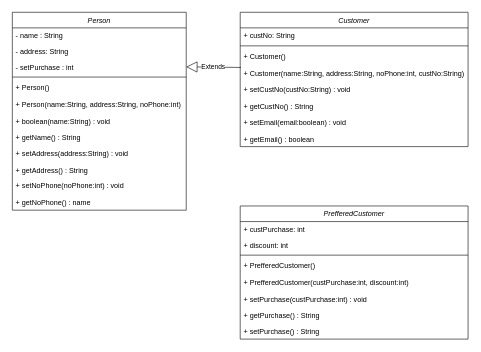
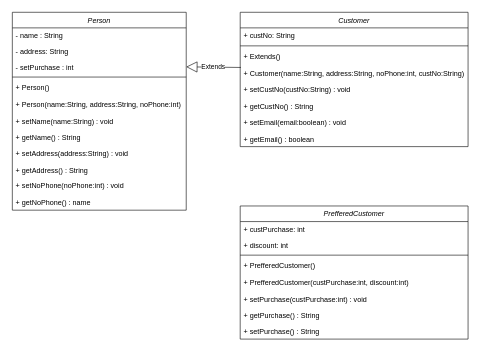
node "+ Customer()": label "+ Customer()" -> "+ Extends()"
node "+ boolean(name:String) : void": label "+ boolean(name:String) : void" -> "+ setName(name:String) : void"
